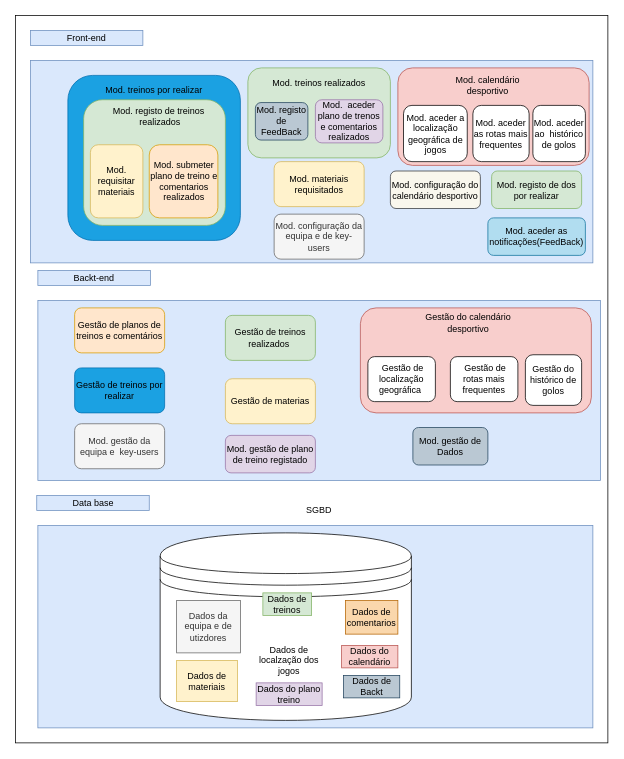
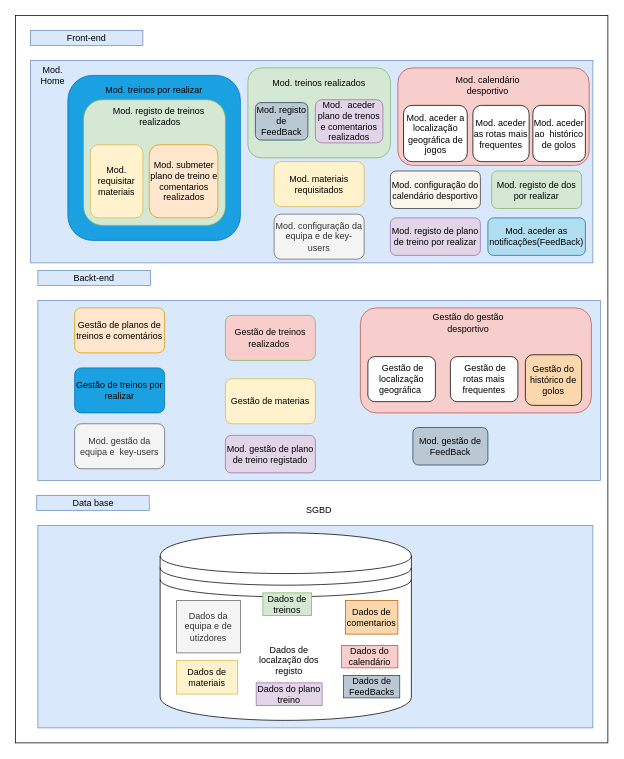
node "Mod. Home": added
node "Mod. registo de plano de treino por realizar": added
node "Gestão do calendário desportivo": label "Gestão do calendário desportivo" -> "Gestão do gestão desportivo"
node "Gestão de treinos realizados": fillcolor #d5e8d4 -> #f8cecc
node "Gestão do histórico de golos": fillcolor #ffffff -> #fad7ac
node "Mod. gestão de Dados": label "Mod. gestão de Dados" -> "Mod. gestão de FeedBack"
node "Dados de localzação dos jogos": label "Dados de localzação dos jogos" -> "Dados de localzação dos registo"
node "Dados de materiais": size 61x41 -> 61x34
node "Dados de Backt": label "Dados de Backt" -> "Dados de FeedBacks"
